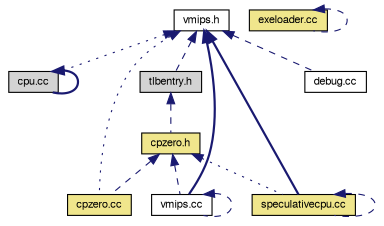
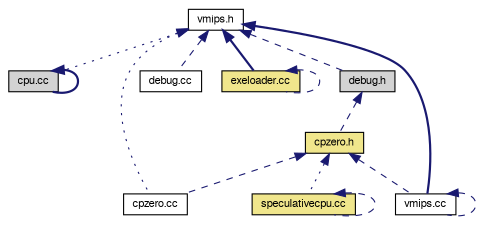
node "tlbentry.h": label "tlbentry.h" -> "debug.h"
edge "speculativecpu.cc" -> "vmips.h": now "exeloader.cc" -> "vmips.h"
node "cpzero.cc": fillcolor khaki -> white
